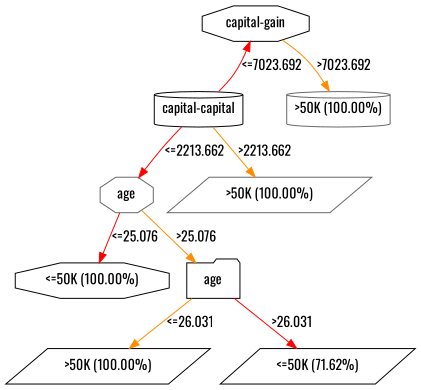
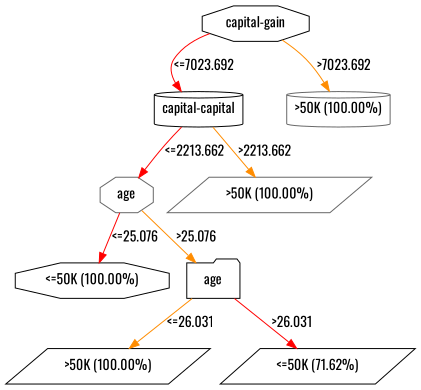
edge "capital-capital" -> "capital-gain": reversed
